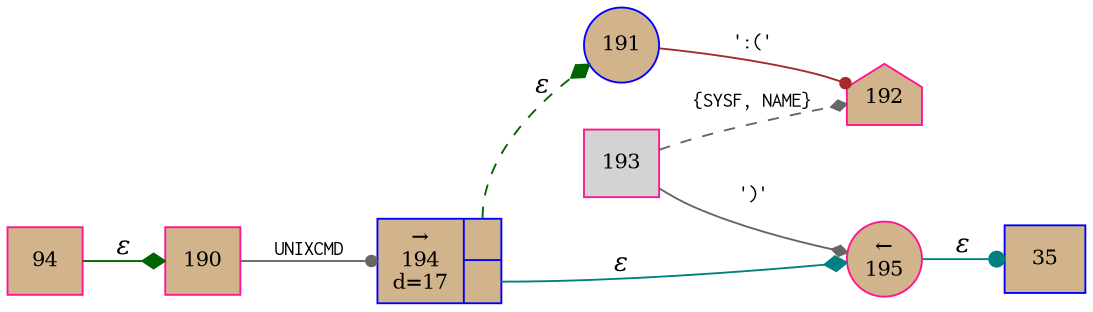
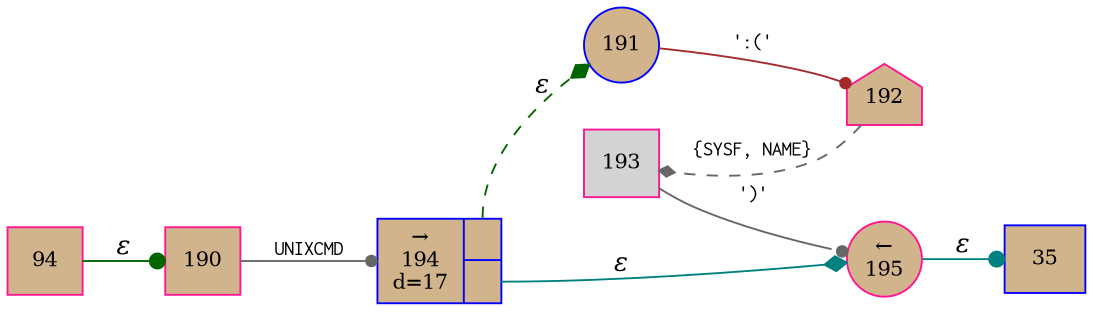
edge "193" -> "192": reversed
edge "193" -> "← 195": arrowhead diamond -> dot
edge "94" -> "190": arrowhead diamond -> dot
